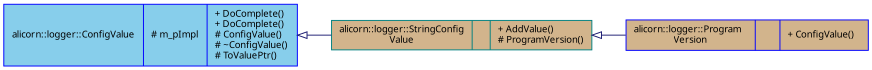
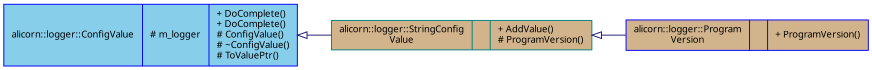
node "alicorn::logger::ConfigValue": text "# m_pImpl" -> "# m_logger"
node "alicorn::logger::Program": text "+ ConfigValue()" -> "+ ProgramVersion()"
